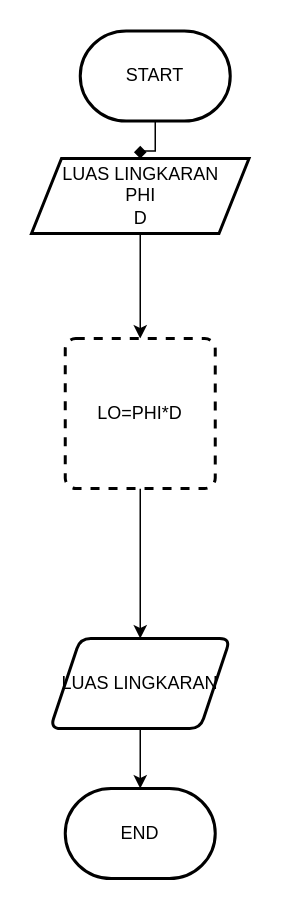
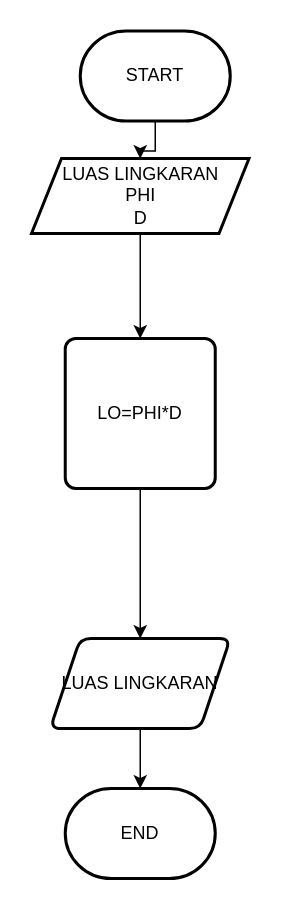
edge "START" -> "LUAS LINGKARAN PHI D": arrowhead diamond -> classic
node "LO=PHI*D": style dashed -> solid
